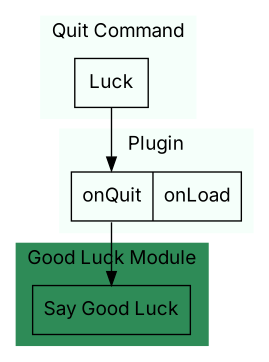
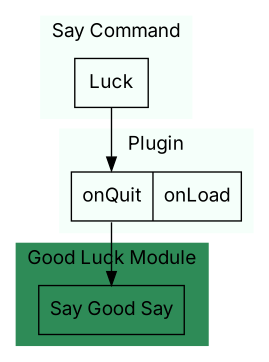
cluster "Quit Command": label "Quit Command" -> "Say Command"
node "Say Good Luck": label "Say Good Luck" -> "Say Good Say"
